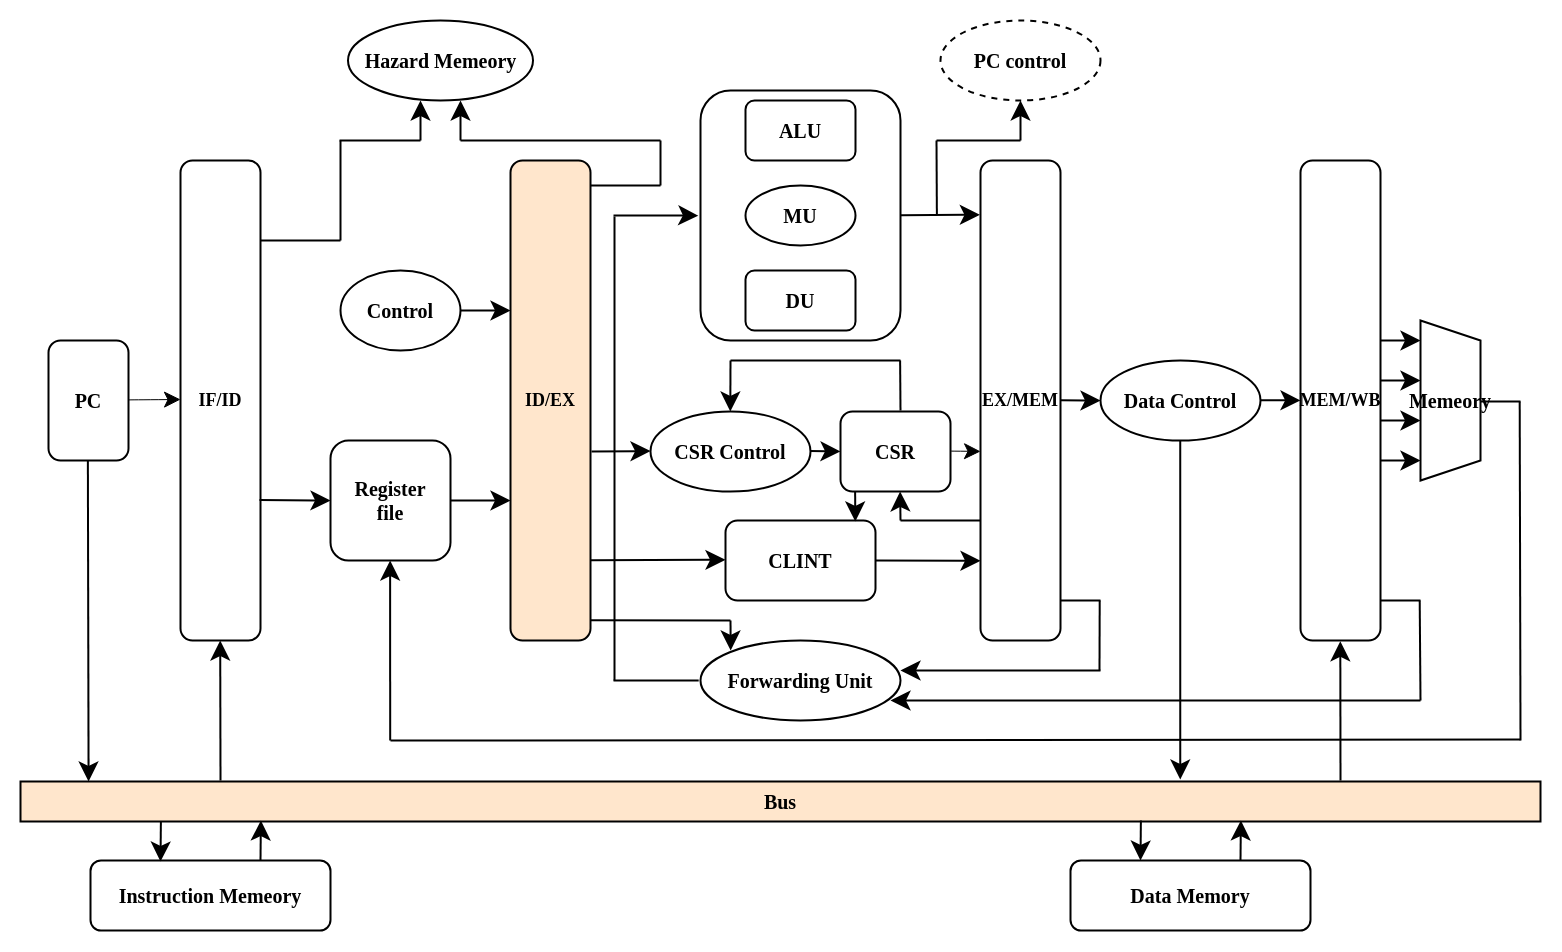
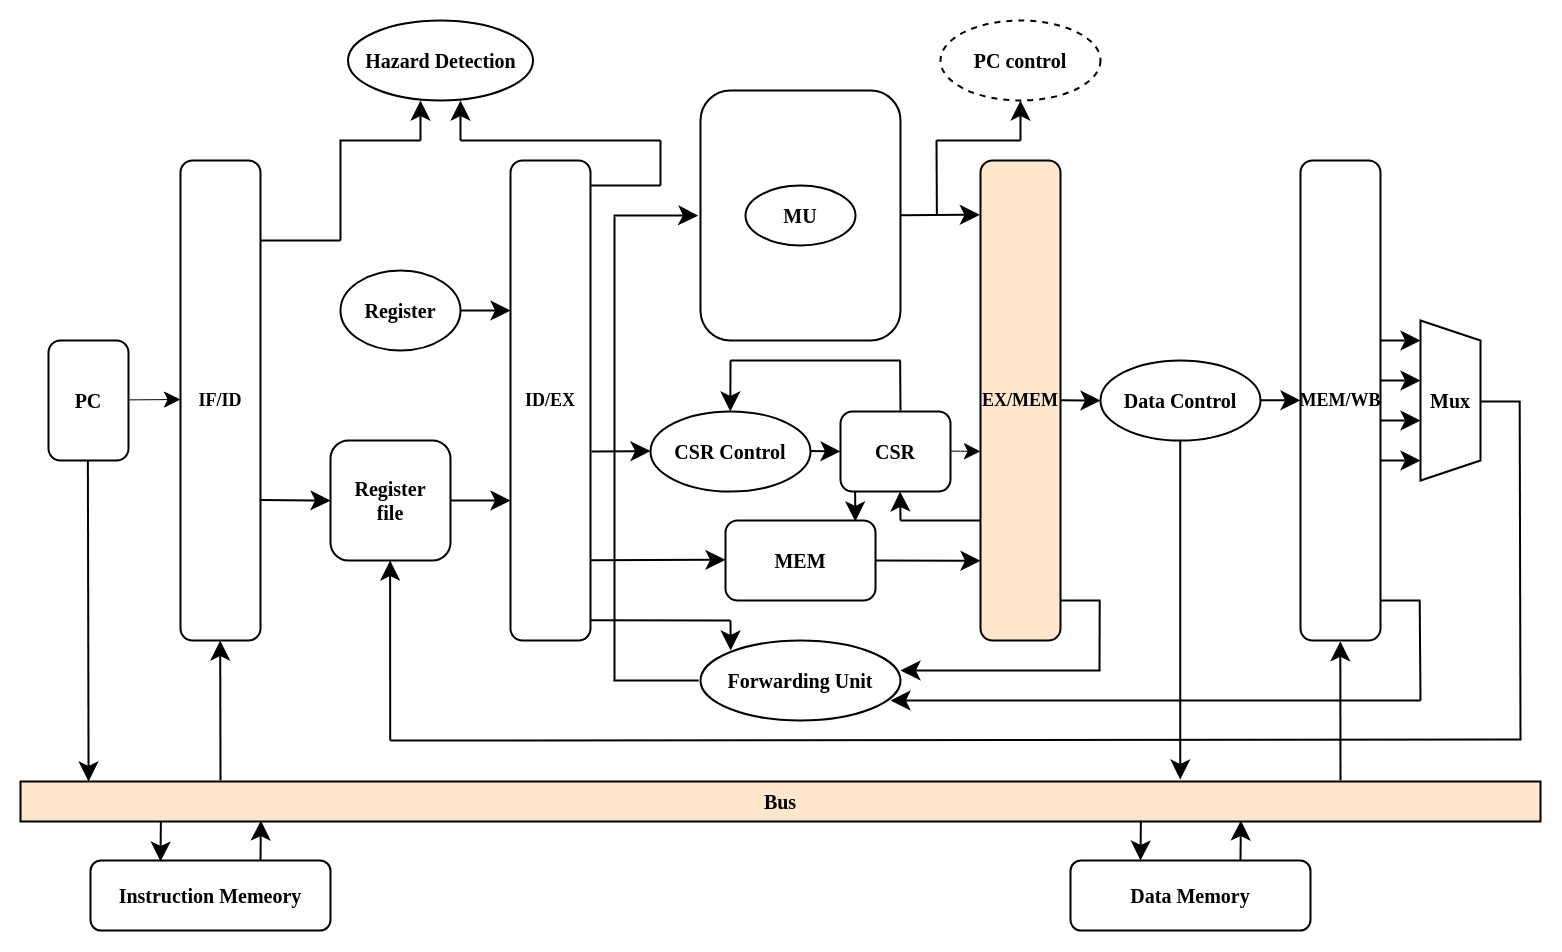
node "Hazard Memeory": label "Hazard Memeory" -> "Hazard Detection"
node "ALU": removed
node "DU": removed
node "Control": label "Control" -> "Register"
node "ID/EX": fillcolor #ffe6cc -> #ffffff
node "EX/MEM": fillcolor #ffffff -> #ffe6cc
node "Memeory": label "Memeory" -> "Mux"
node "CLINT": label "CLINT" -> "MEM"
